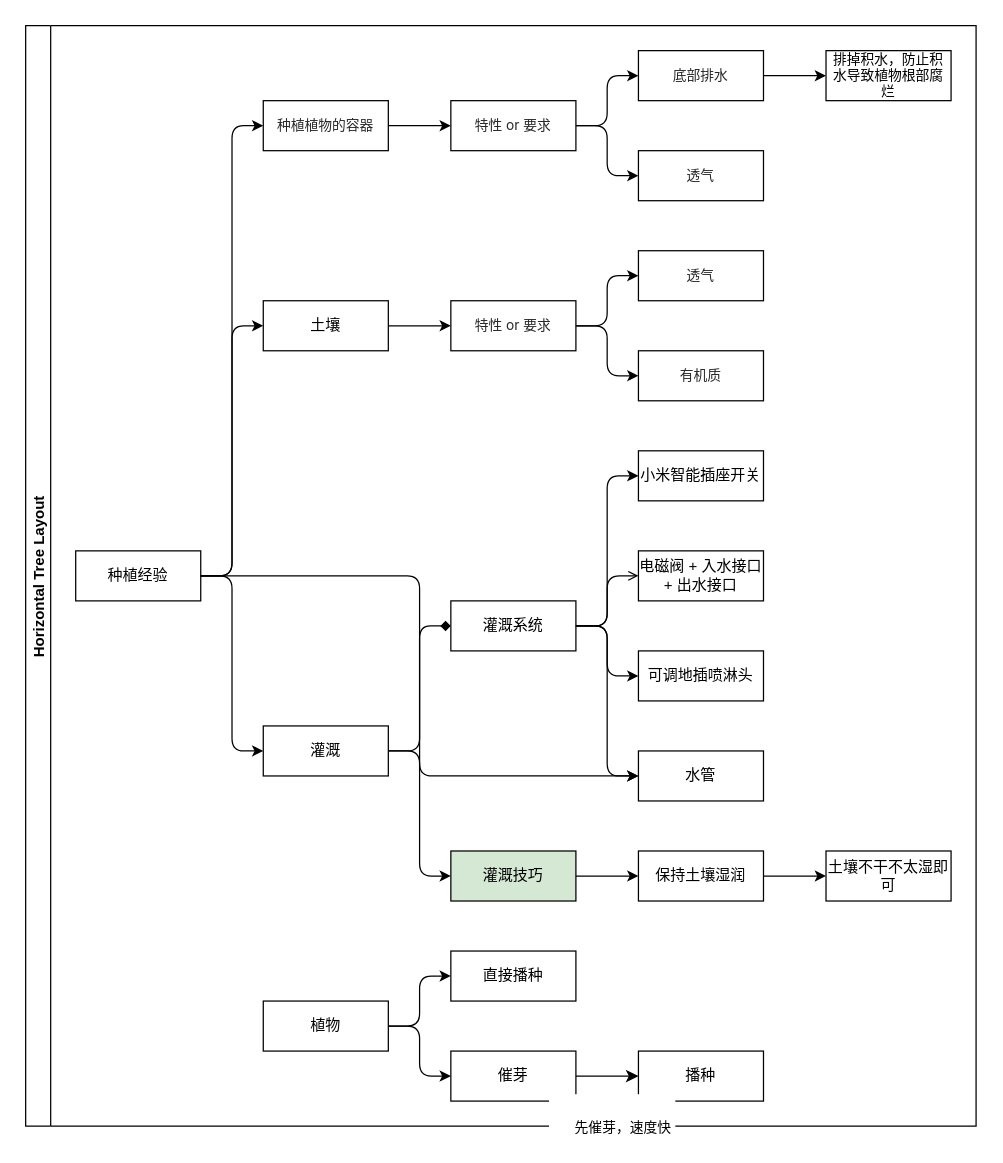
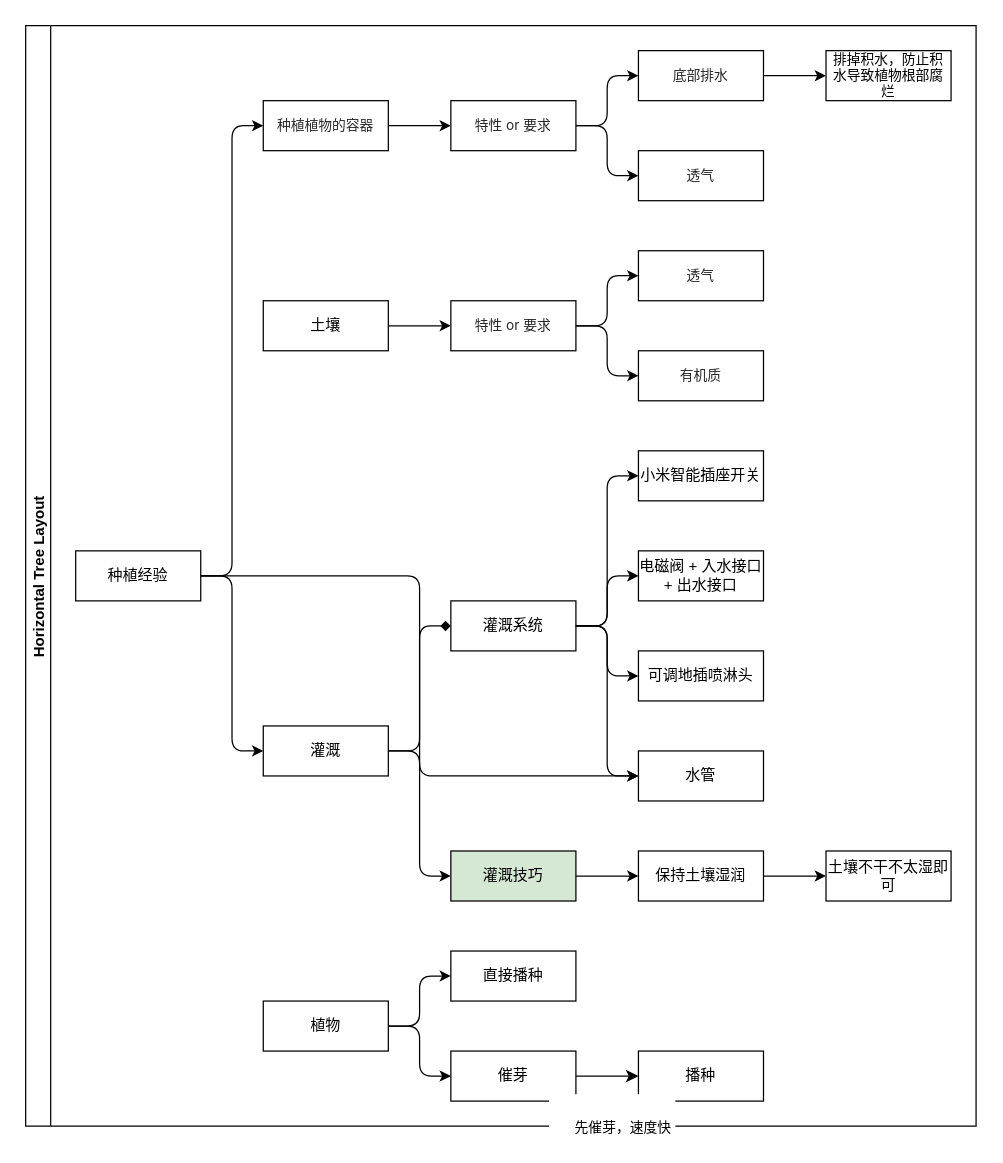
edge "种植经验" -> "土壤": removed
edge "灌溉系统" -> "电磁阀 + 入水接口 + 出水接口": arrowhead open -> classic
